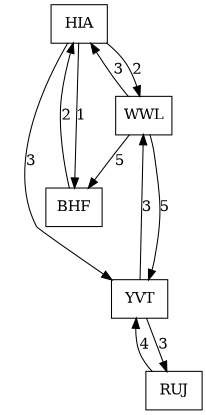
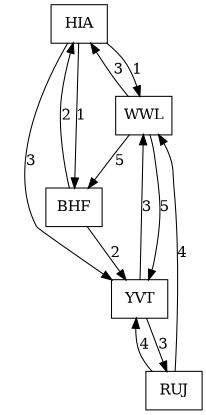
edge "HIA" -> "WWL": label "2" -> "1"
edge "BHF" -> "YVT": added, label "2"
edge "RUJ" -> "WWL": added, label "4"
